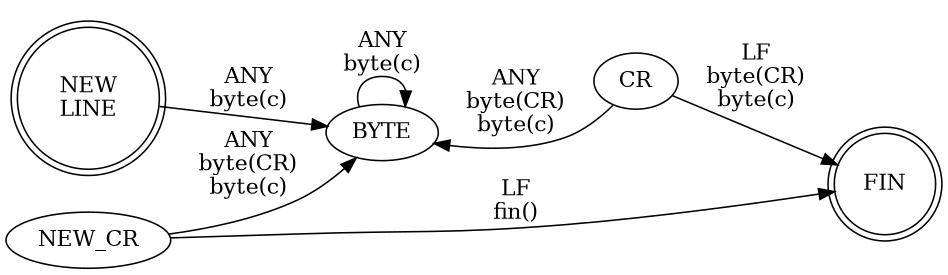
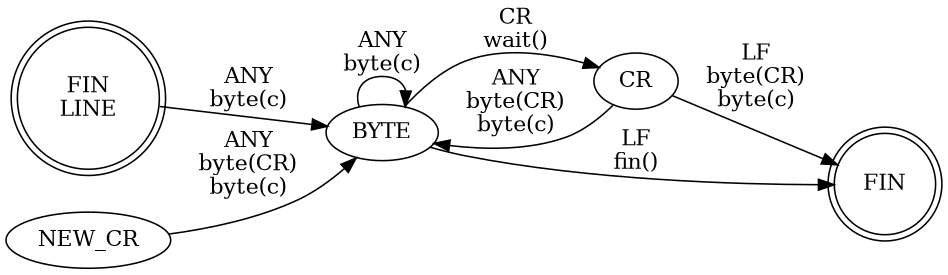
edge "BYTE" -> "CR": added, label "CR wait()"
node "NEW LINE": label "NEW LINE" -> "FIN LINE"
edge "NEW_CR" -> "FIN": now "BYTE" -> "FIN"
